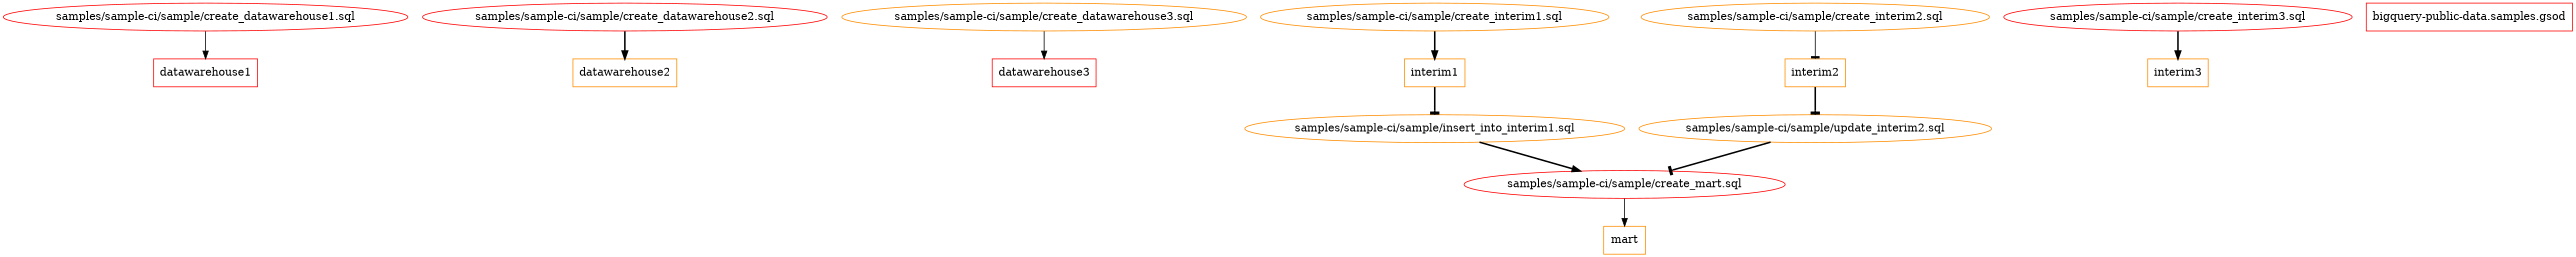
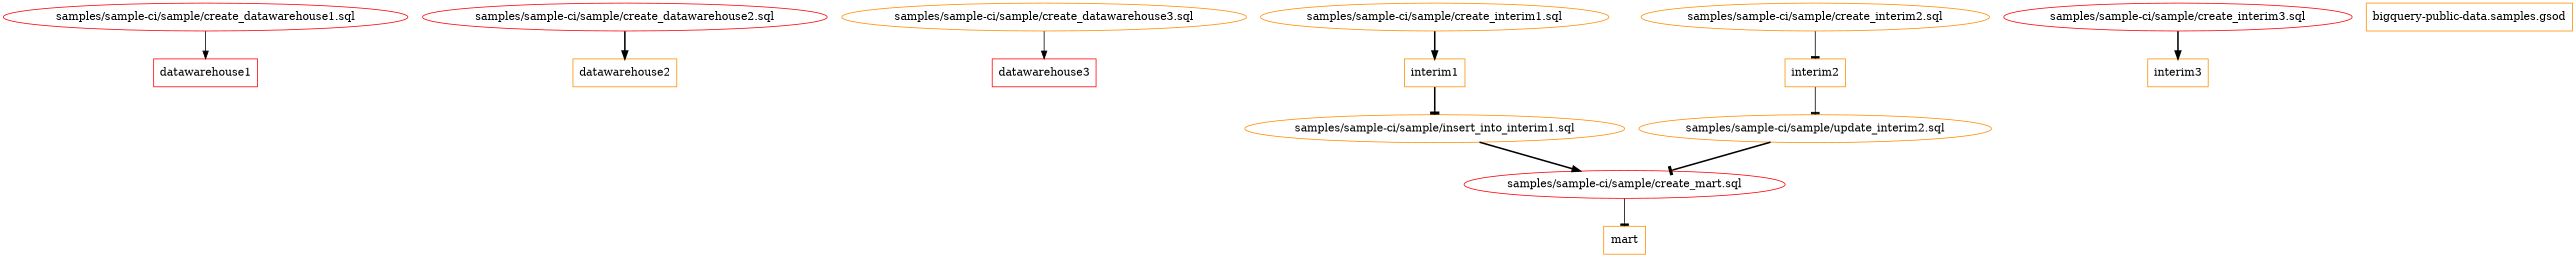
node "bigquery-public-data.samples.gsod": color red -> darkorange
edge "interim2" -> "samples/sample-ci/sample/update_interim2.sql": style bold -> solid
edge "samples/sample-ci/sample/create_mart.sql" -> "mart": arrowhead normal -> tee
